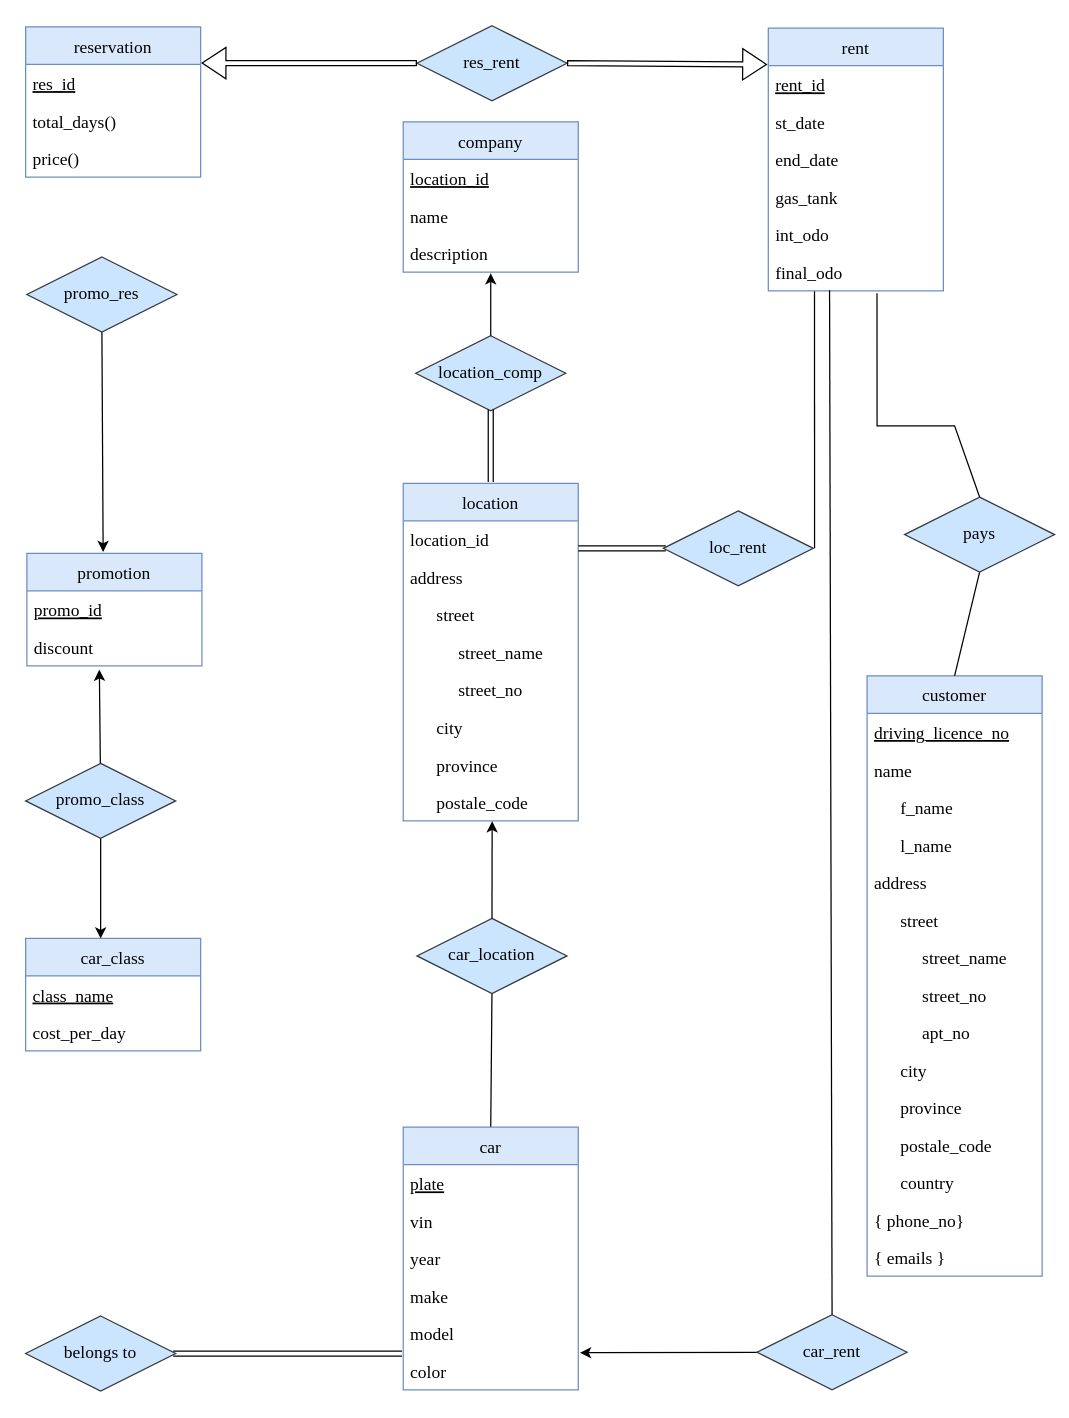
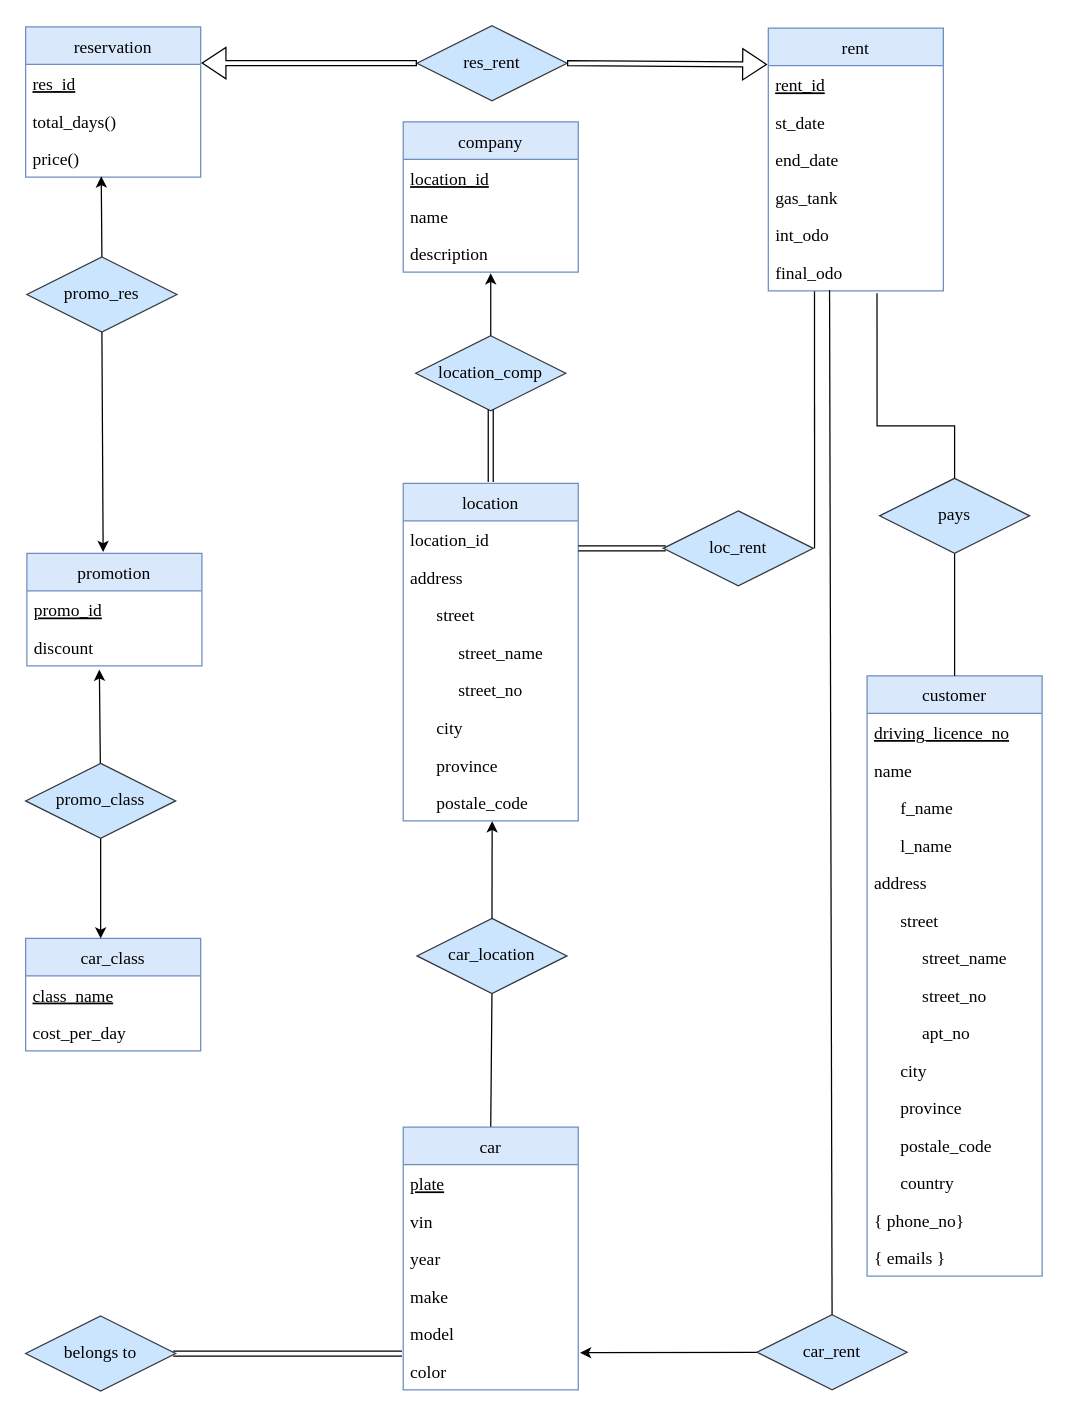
edge "promo_res" -> "price()": added
node "pays": moved (979, 534) -> (954, 516)
